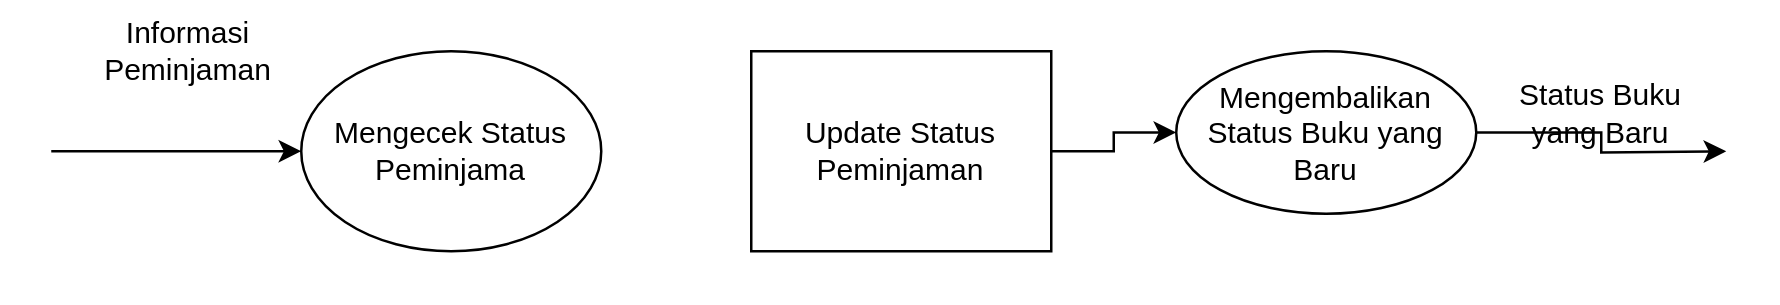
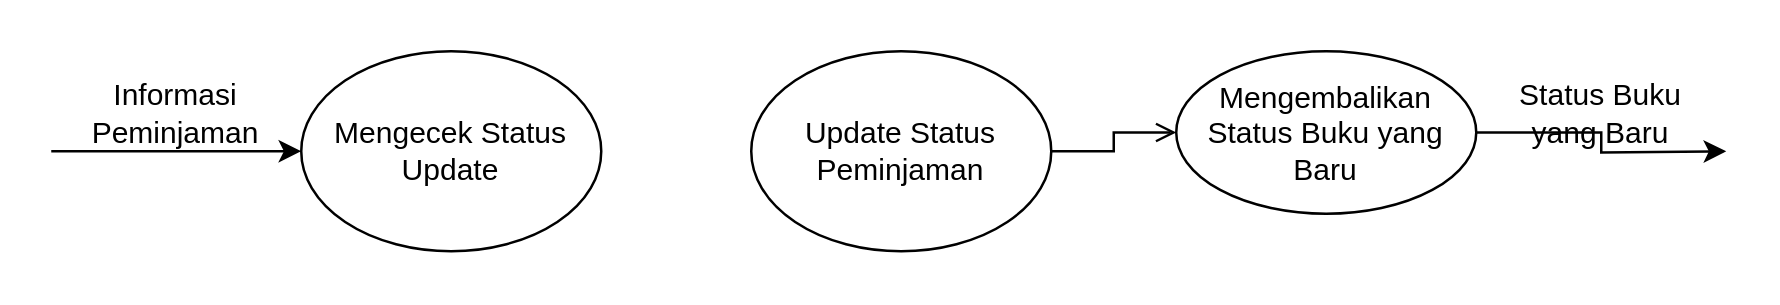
node "Informasi Peminjaman": moved (189, 51) -> (176, 114)
edge "Update Status Peminjaman" -> "Mengembalikan Status Buku yang Baru": arrowhead classic -> open
node "Mengecek Status Peminjama": label "Mengecek Status Peminjama" -> "Mengecek Status Update"
node "Update Status Peminjaman": shape rectangle -> ellipse
